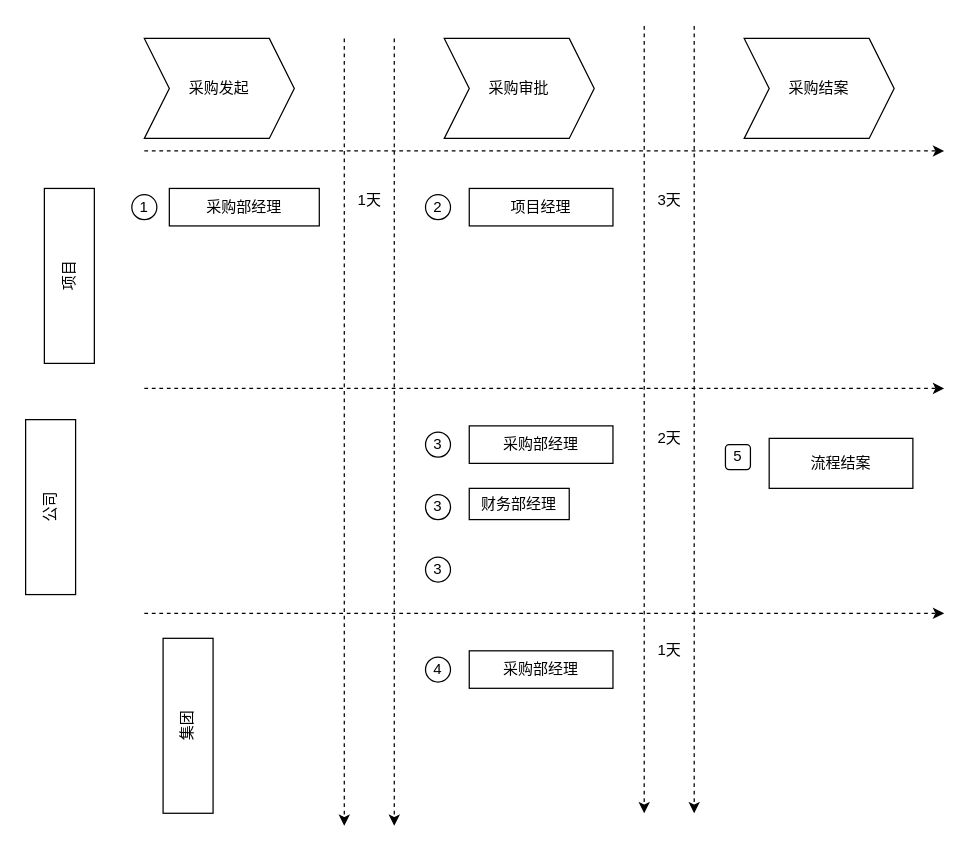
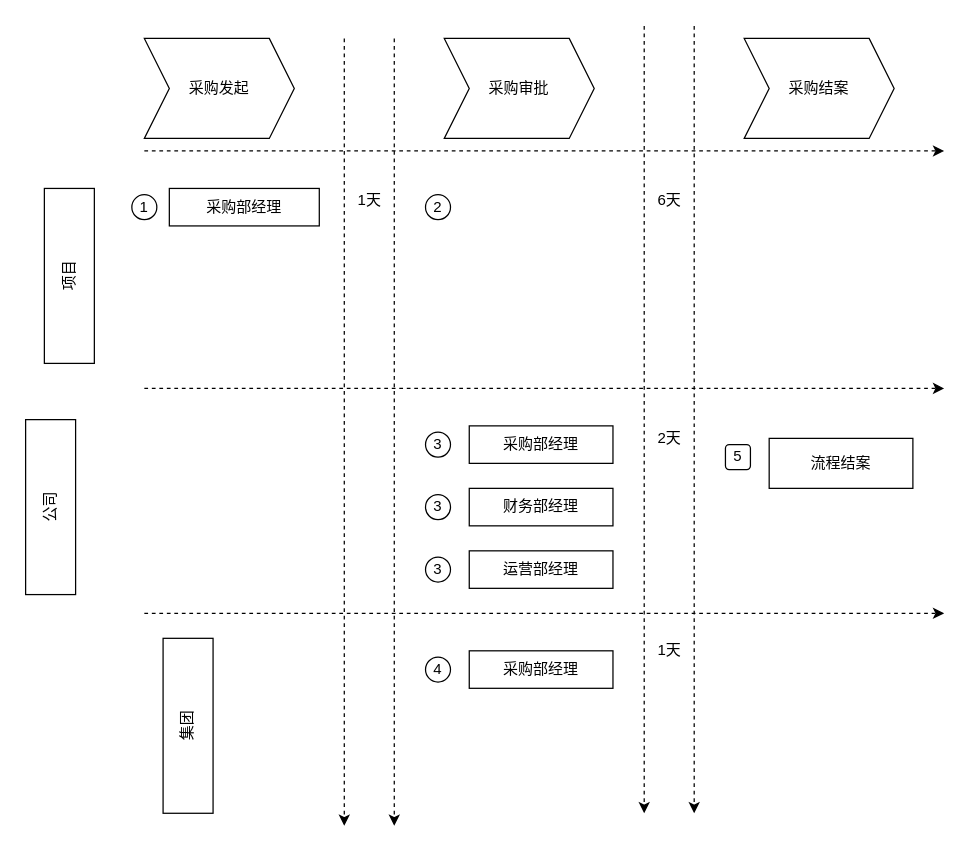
node "3天": label "3天" -> "6天"
node "项目经理": removed
node "财务部经理": size 100x31 -> 144x38
node "运营部经理": added
